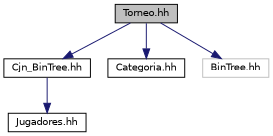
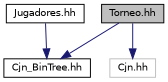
node "Categoria.hh": removed
node "BinTree.hh": label "BinTree.hh" -> "Cjn.hh"
edge "Cjn_BinTree.hh" -> "Jugadores.hh": reversed
